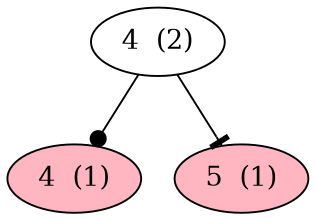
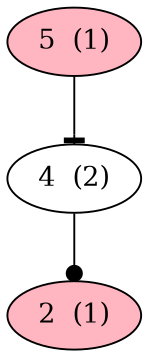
edge "4  (2)" -> "5  (1)": reversed
node "4  (1)": label "4  (1)" -> "2  (1)"
